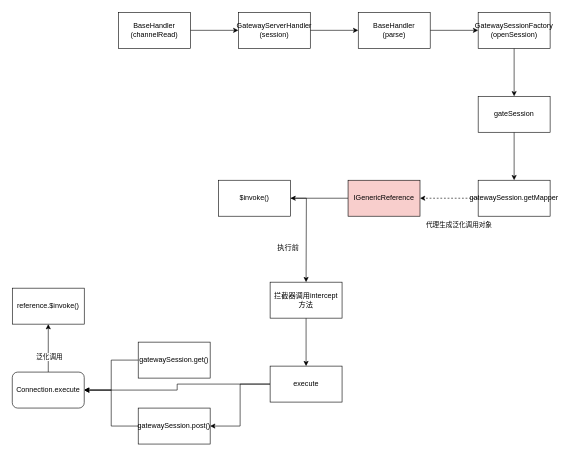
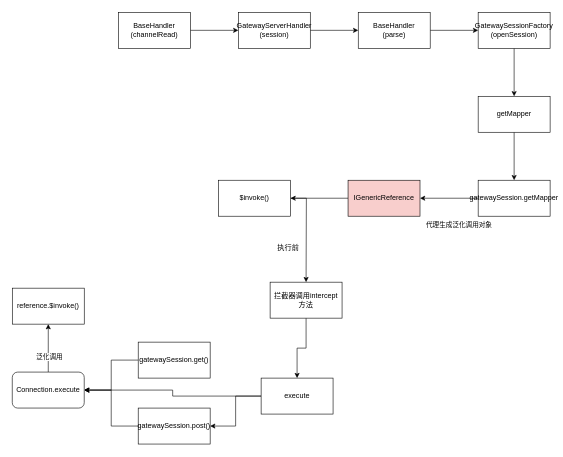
node "gateSession": label "gateSession" -> "getMapper"
edge "gatewaySession.getMapper" -> "IGenericReference": style dashed -> solid
node "execute": moved (306, 384) -> (297, 396)
